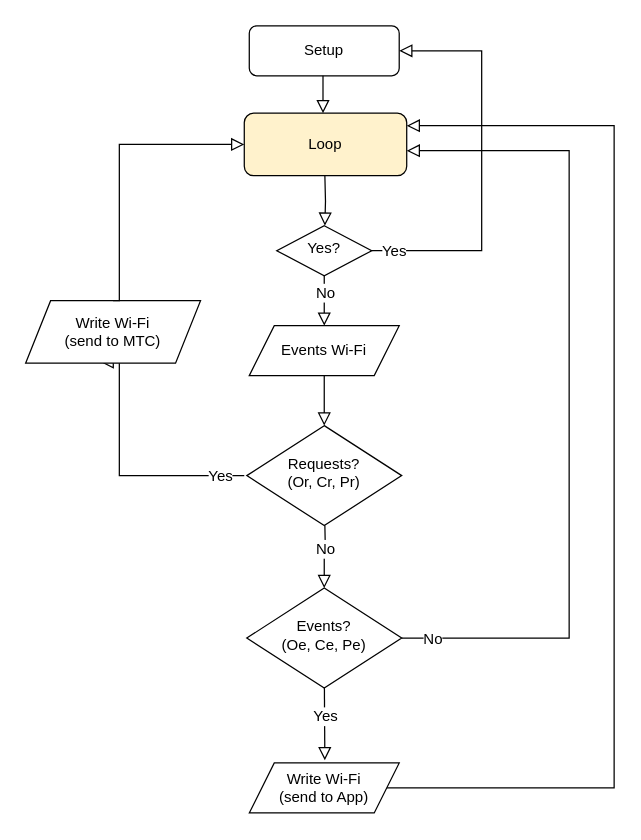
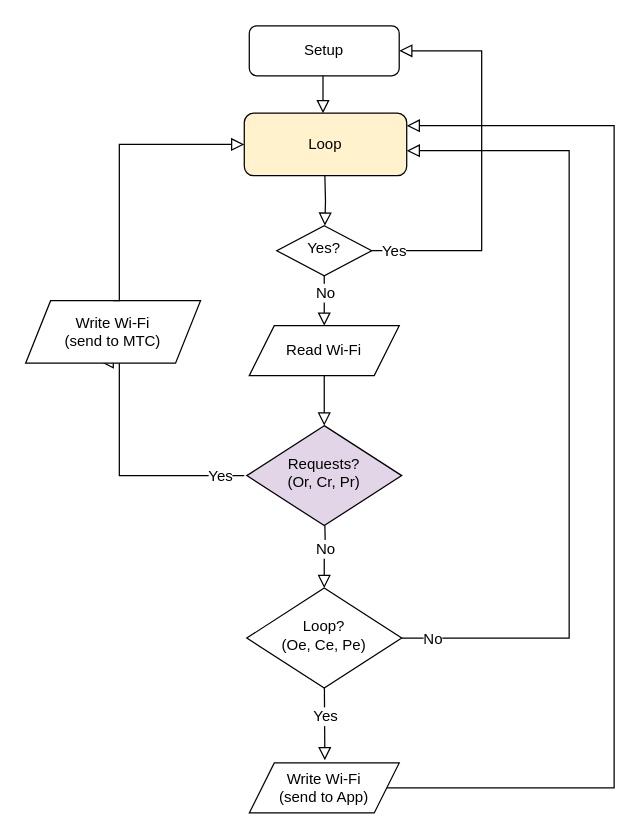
node "Events Wi-Fi": label "Events Wi-Fi" -> "Read Wi-Fi"
node "Requests? (Or, Cr, Pr)": fillcolor #ffffff -> #e1d5e7
node "Events? (Oe, Ce, Pe)": label "Events? (Oe, Ce, Pe)" -> "Loop? (Oe, Ce, Pe)"
